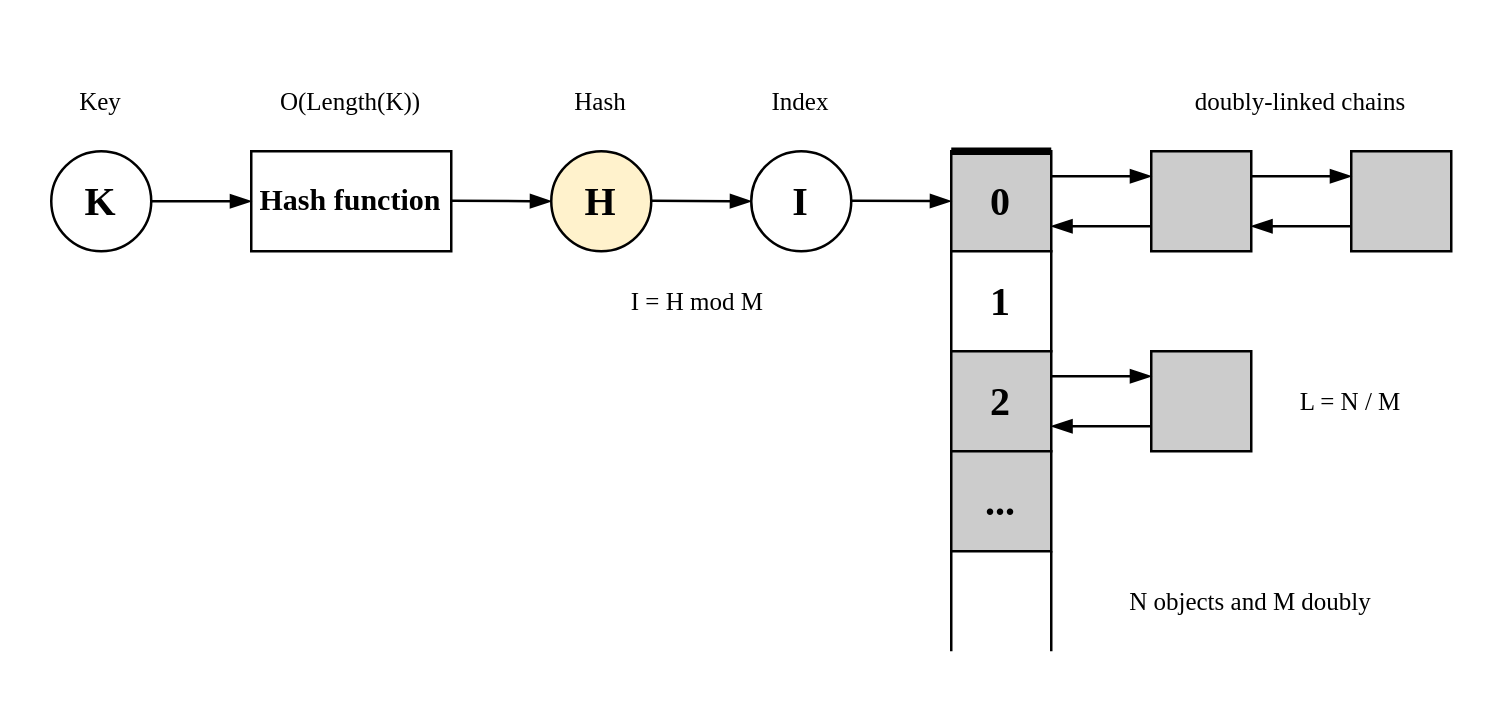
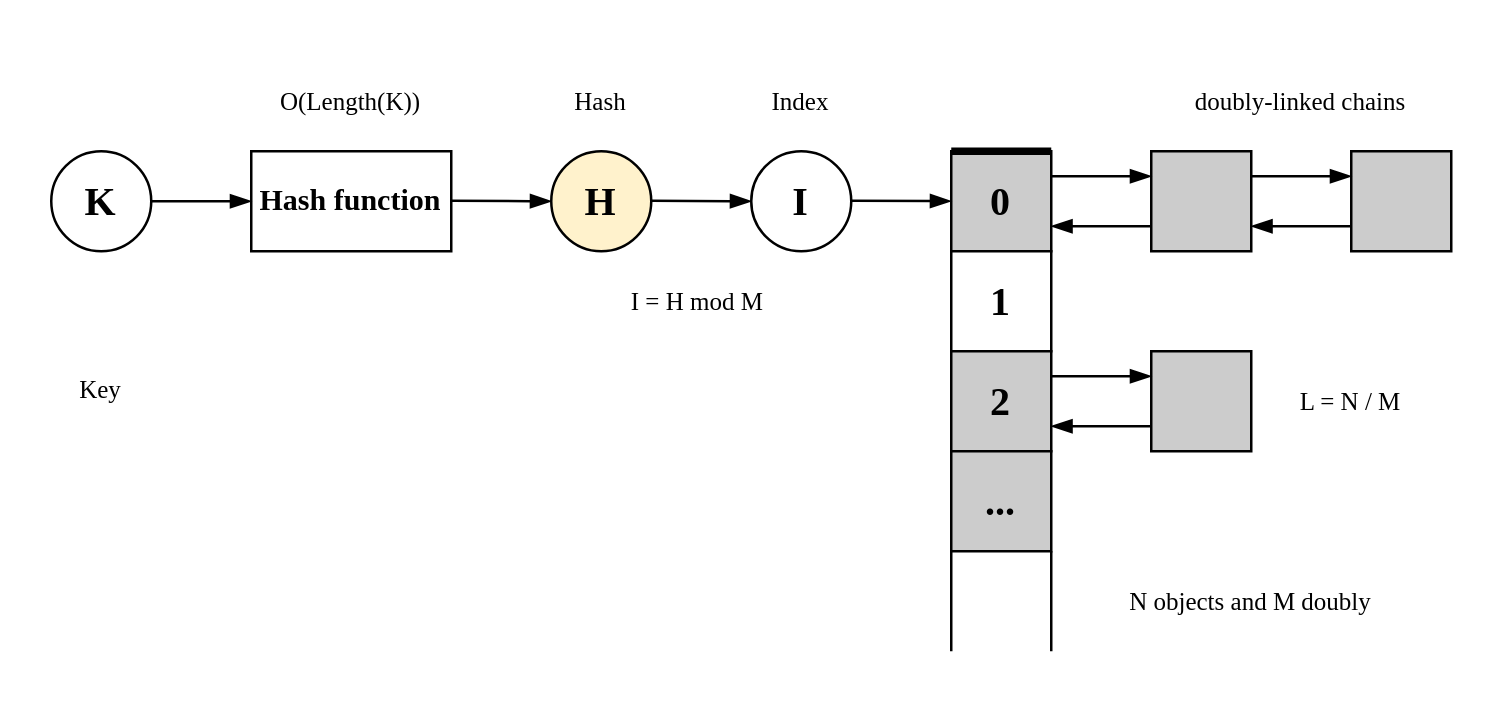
node "Key": moved (101, 101) -> (101, 389)
